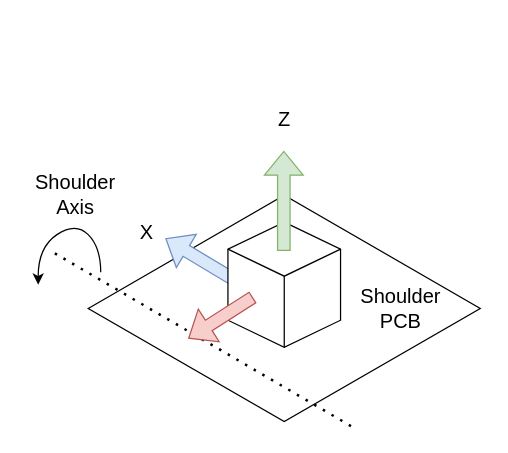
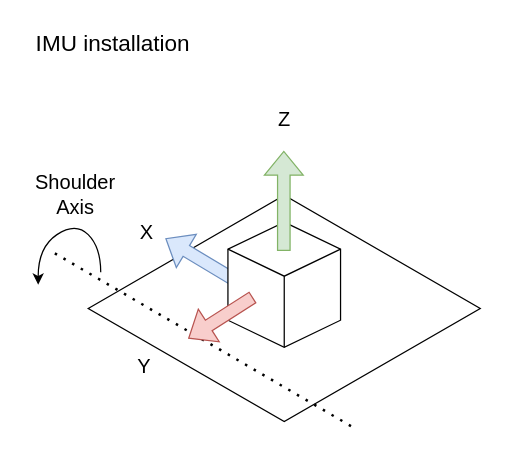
node "IMU installation": added
node "Shoulder PCB": removed
node "Y": added
